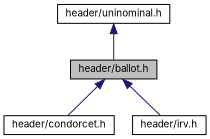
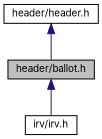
node "header/uninominal.h": label "header/uninominal.h" -> "header/header.h"
node "header/condorcet.h": removed
node "header/irv.h": label "header/irv.h" -> "irv/irv.h"
